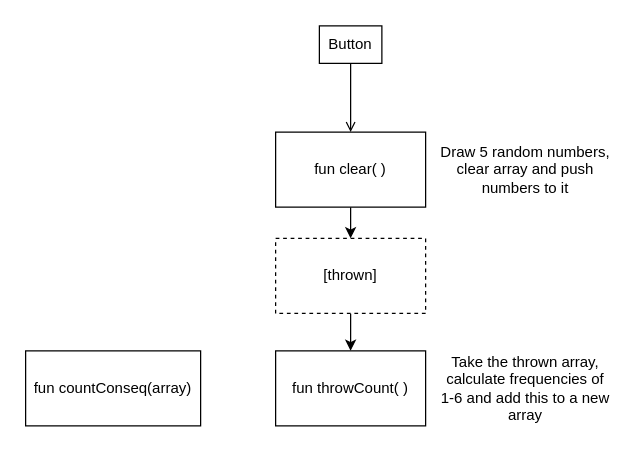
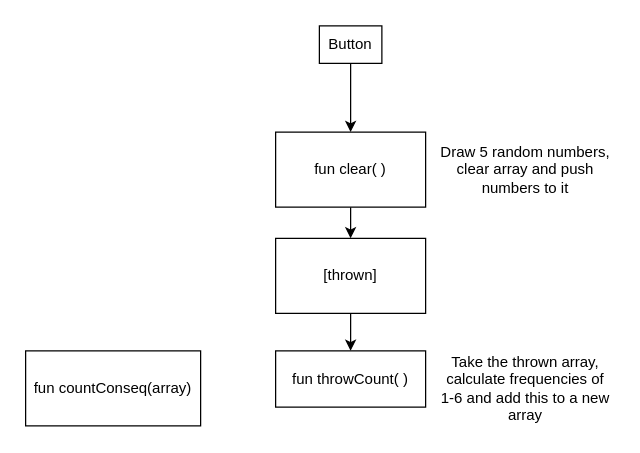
edge "Button" -> "fun clear( )": arrowhead open -> classic
node "[thrown]": style dashed -> solid
node "fun throwCount( )": size 150x75 -> 150x56
